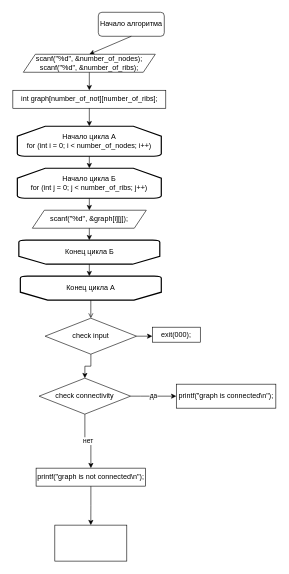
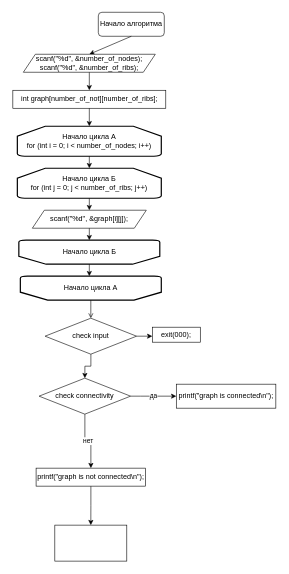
node "Конец цикла Б": label "Конец цикла Б" -> "Начало цикла Б"
node "Конец цикла А": label "Конец цикла А" -> "Начало цикла А"
